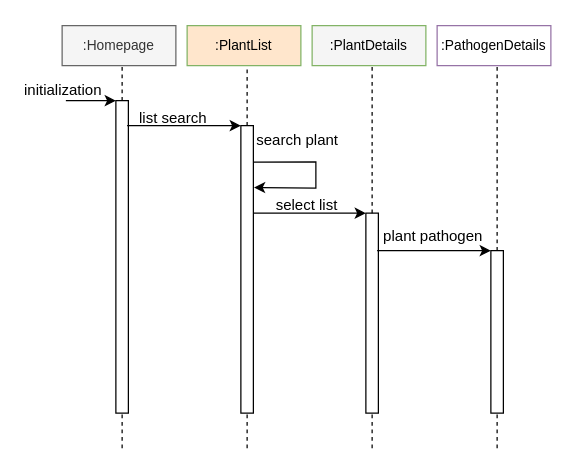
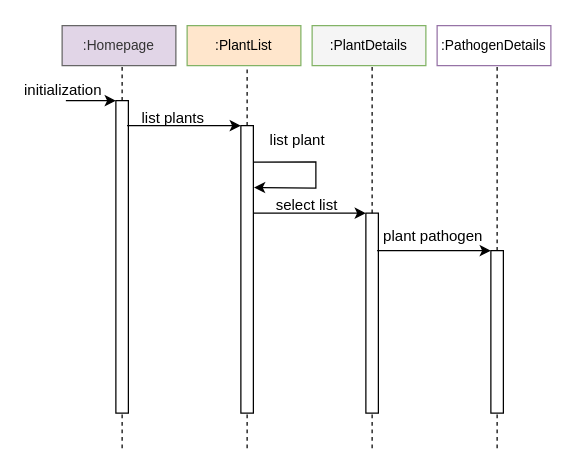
node ":Homepage": fillcolor #f5f5f5 -> #e1d5e7
node "list search": label "list search" -> "list plants"
node "search plant": label "search plant" -> "list plant"
